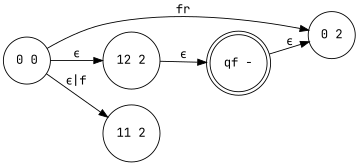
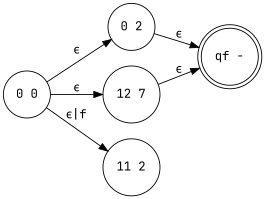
edge "0 0" -> "0 2": label "fr" -> "ϵ"
edge "qf -" -> "0 2": reversed
node "12 2": label "12 2" -> "12 7"
